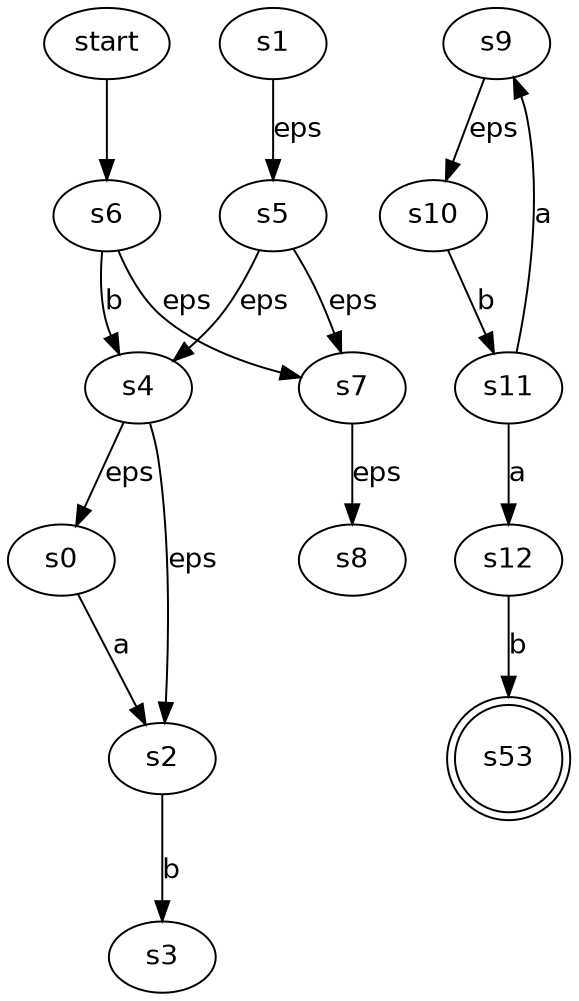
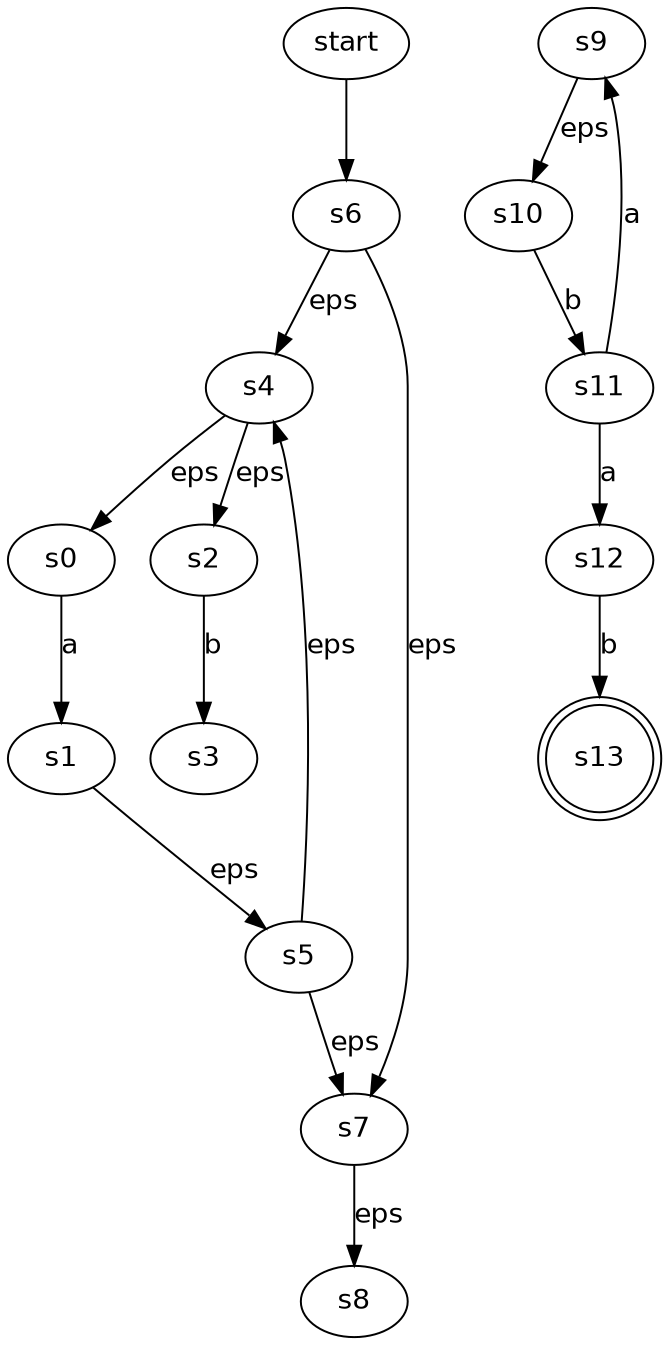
edge "s6" -> "s4": label "b" -> "eps"
edge "s0" -> "s2": now "s0" -> "s1"
node "s53": label "s53" -> "s13"
